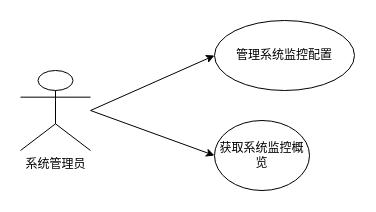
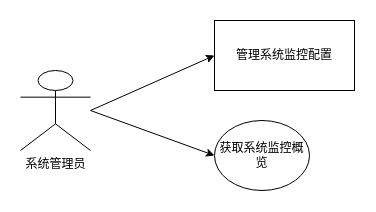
node "管理系统监控配置": shape ellipse -> rectangle
